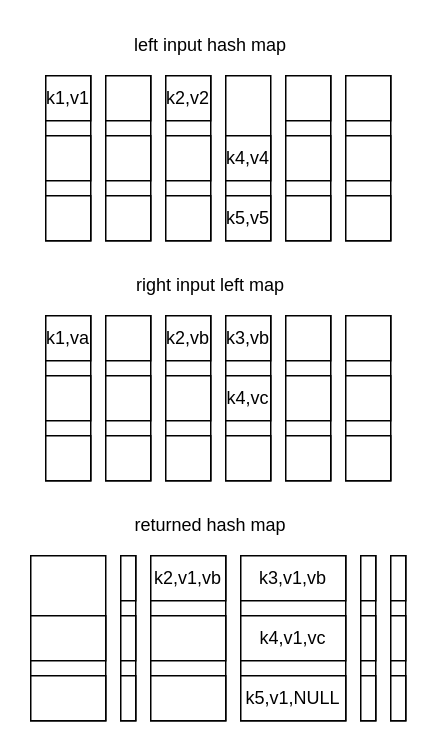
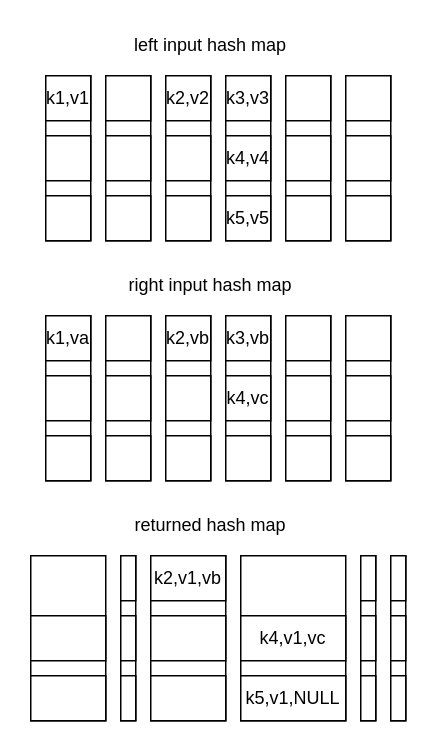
node "k3,v3": added
node "right input left map": label "right input left map" -> "right input hash map"
node "k3,v1,vb": removed
